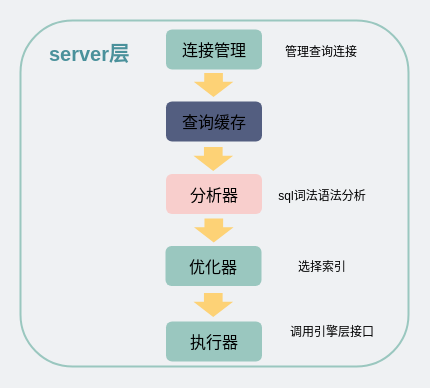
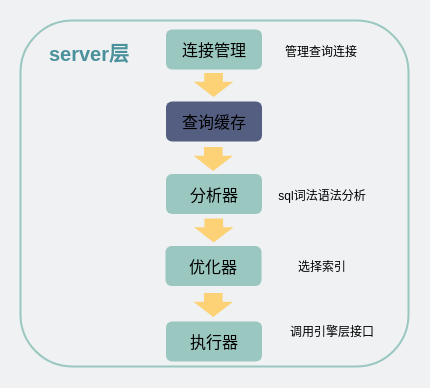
node "分析器": fillcolor #f8cecc -> #9ac7bf
